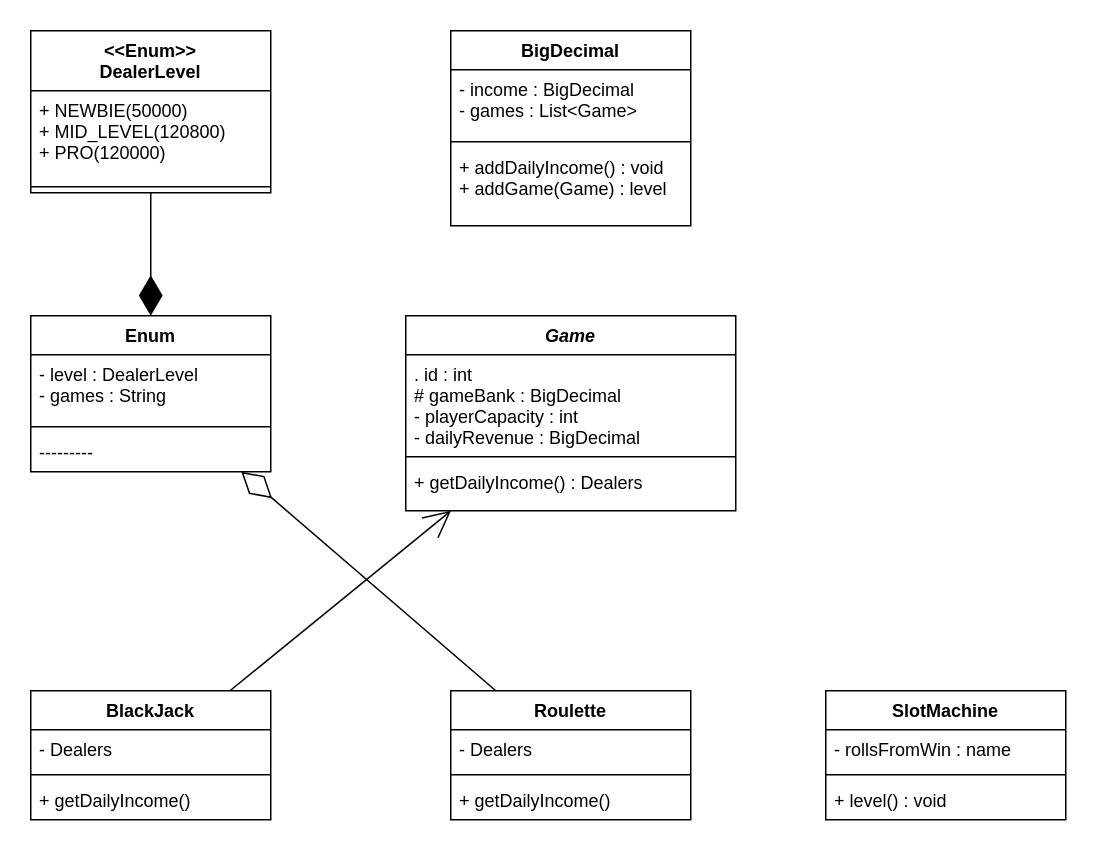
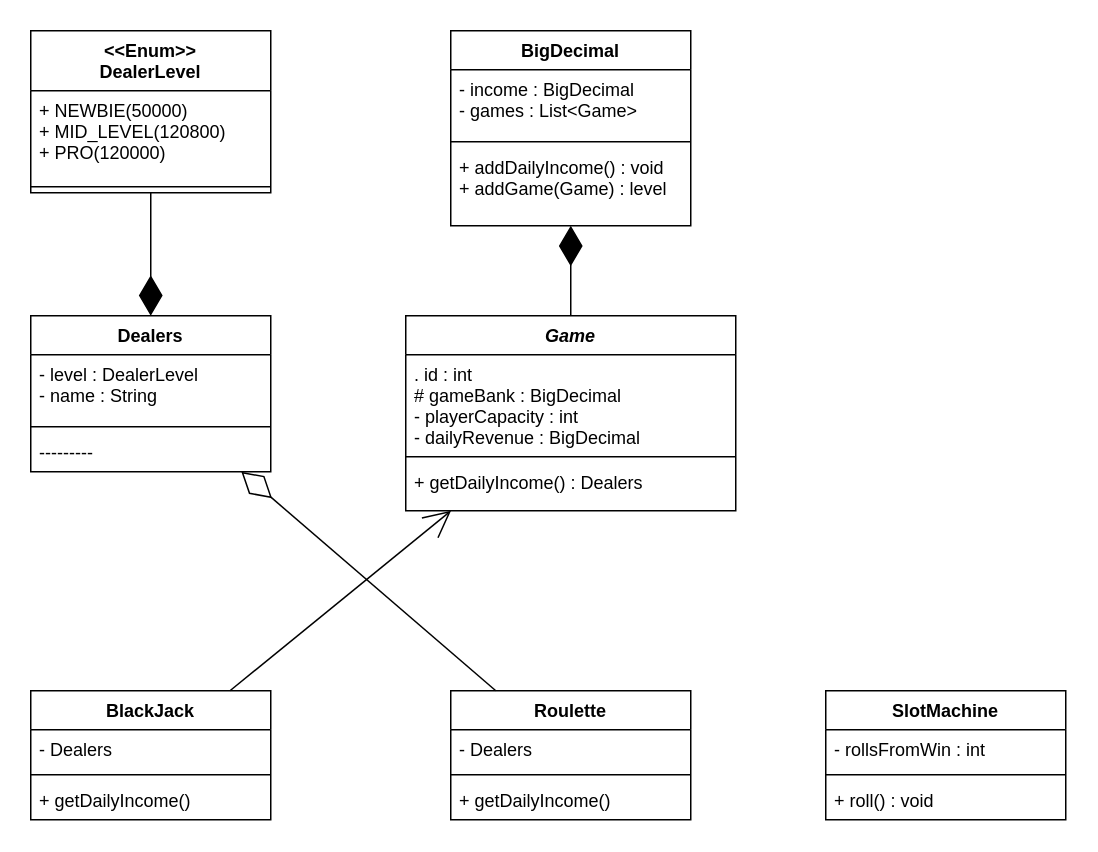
edge "Game" -> "BigDecimal": added
node "Enum": label "Enum" -> "Dealers"
node "- level : DealerLevel - games : String": label "- level : DealerLevel - games : String" -> "- level : DealerLevel - name : String"
node "- rollsFromWin : name": label "- rollsFromWin : name" -> "- rollsFromWin : int"
node "+ level() : void": label "+ level() : void" -> "+ roll() : void"
